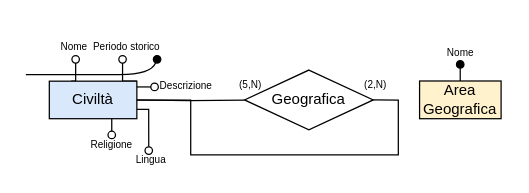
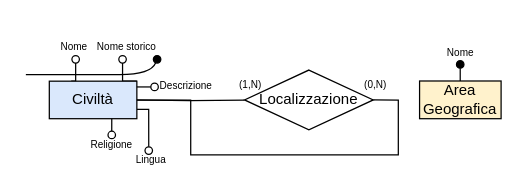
node "Periodo storico": label "Periodo storico" -> "Nome storico"
node "(5,N)": label "(5,N)" -> "(1,N)"
node "(2,N)": label "(2,N)" -> "(0,N)"
node "Geografica": label "Geografica" -> "Localizzazione"
